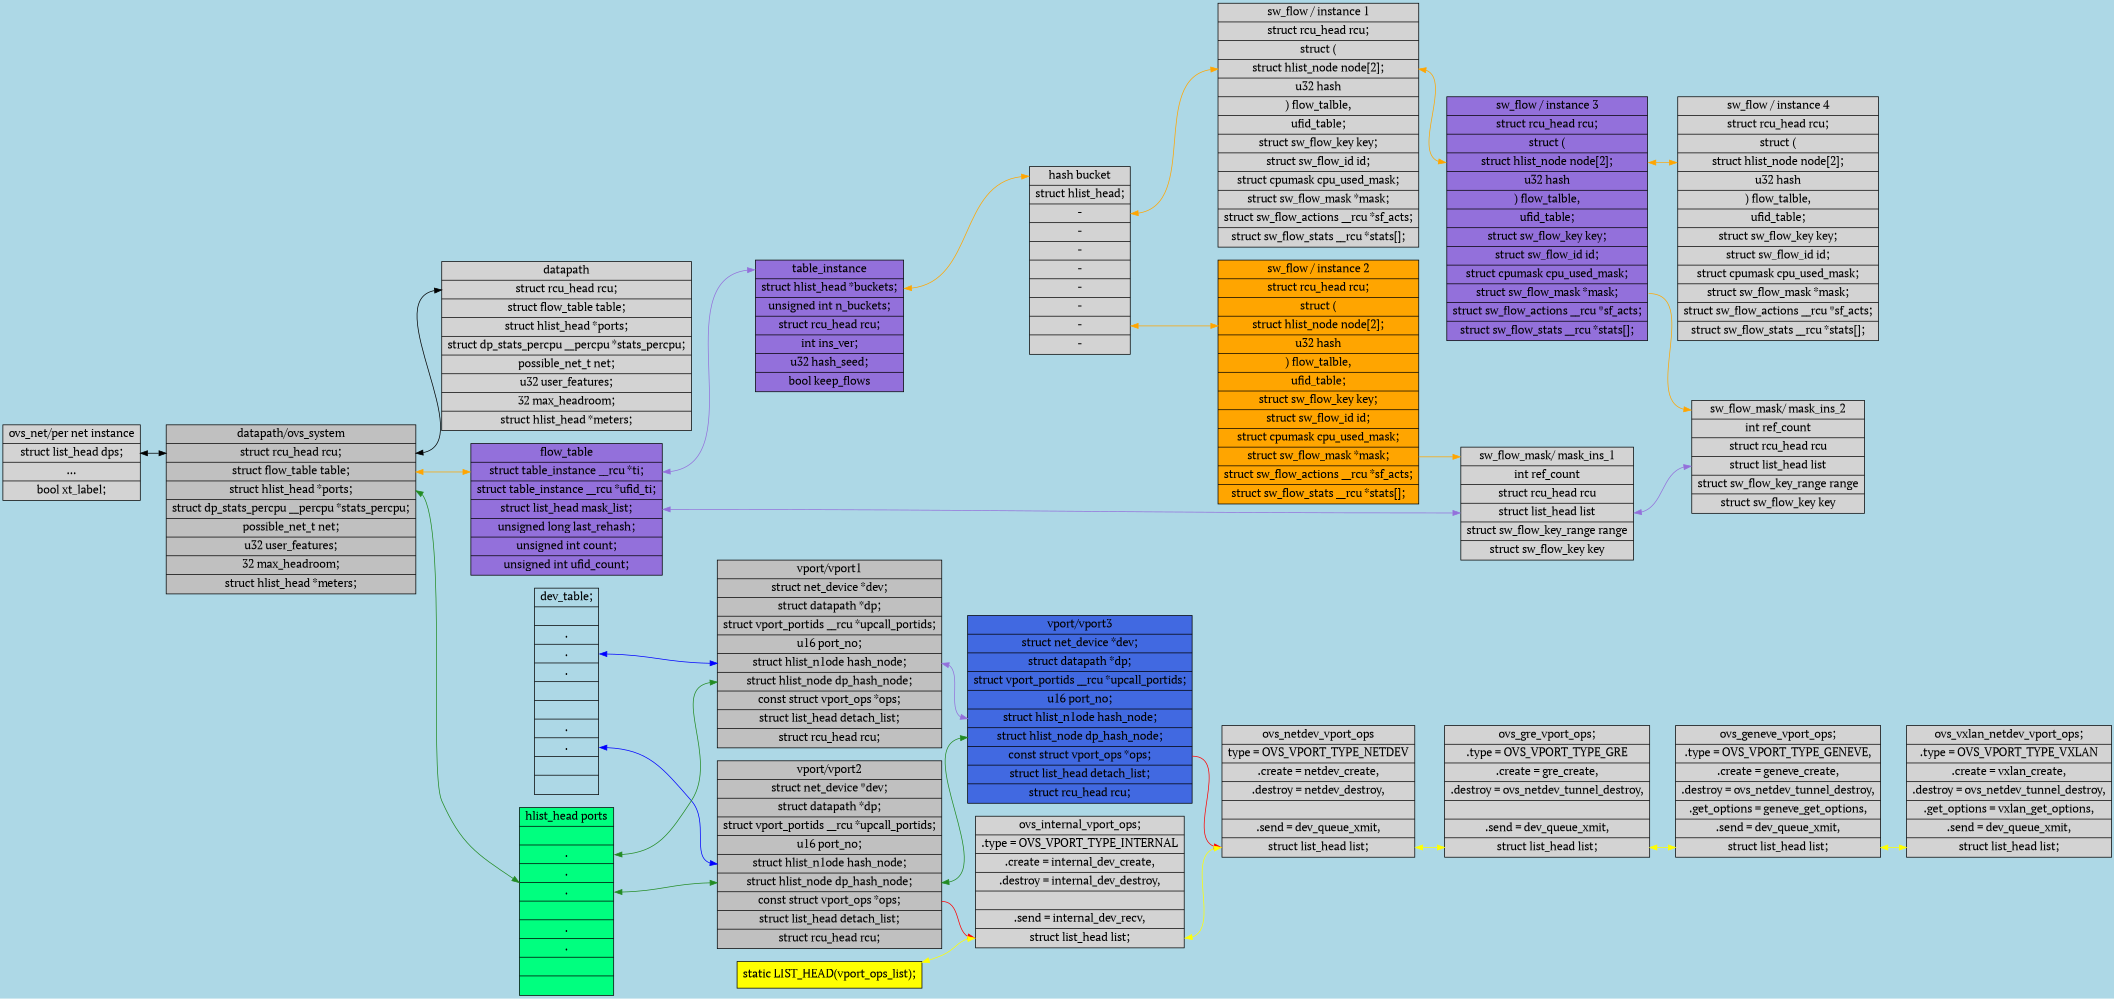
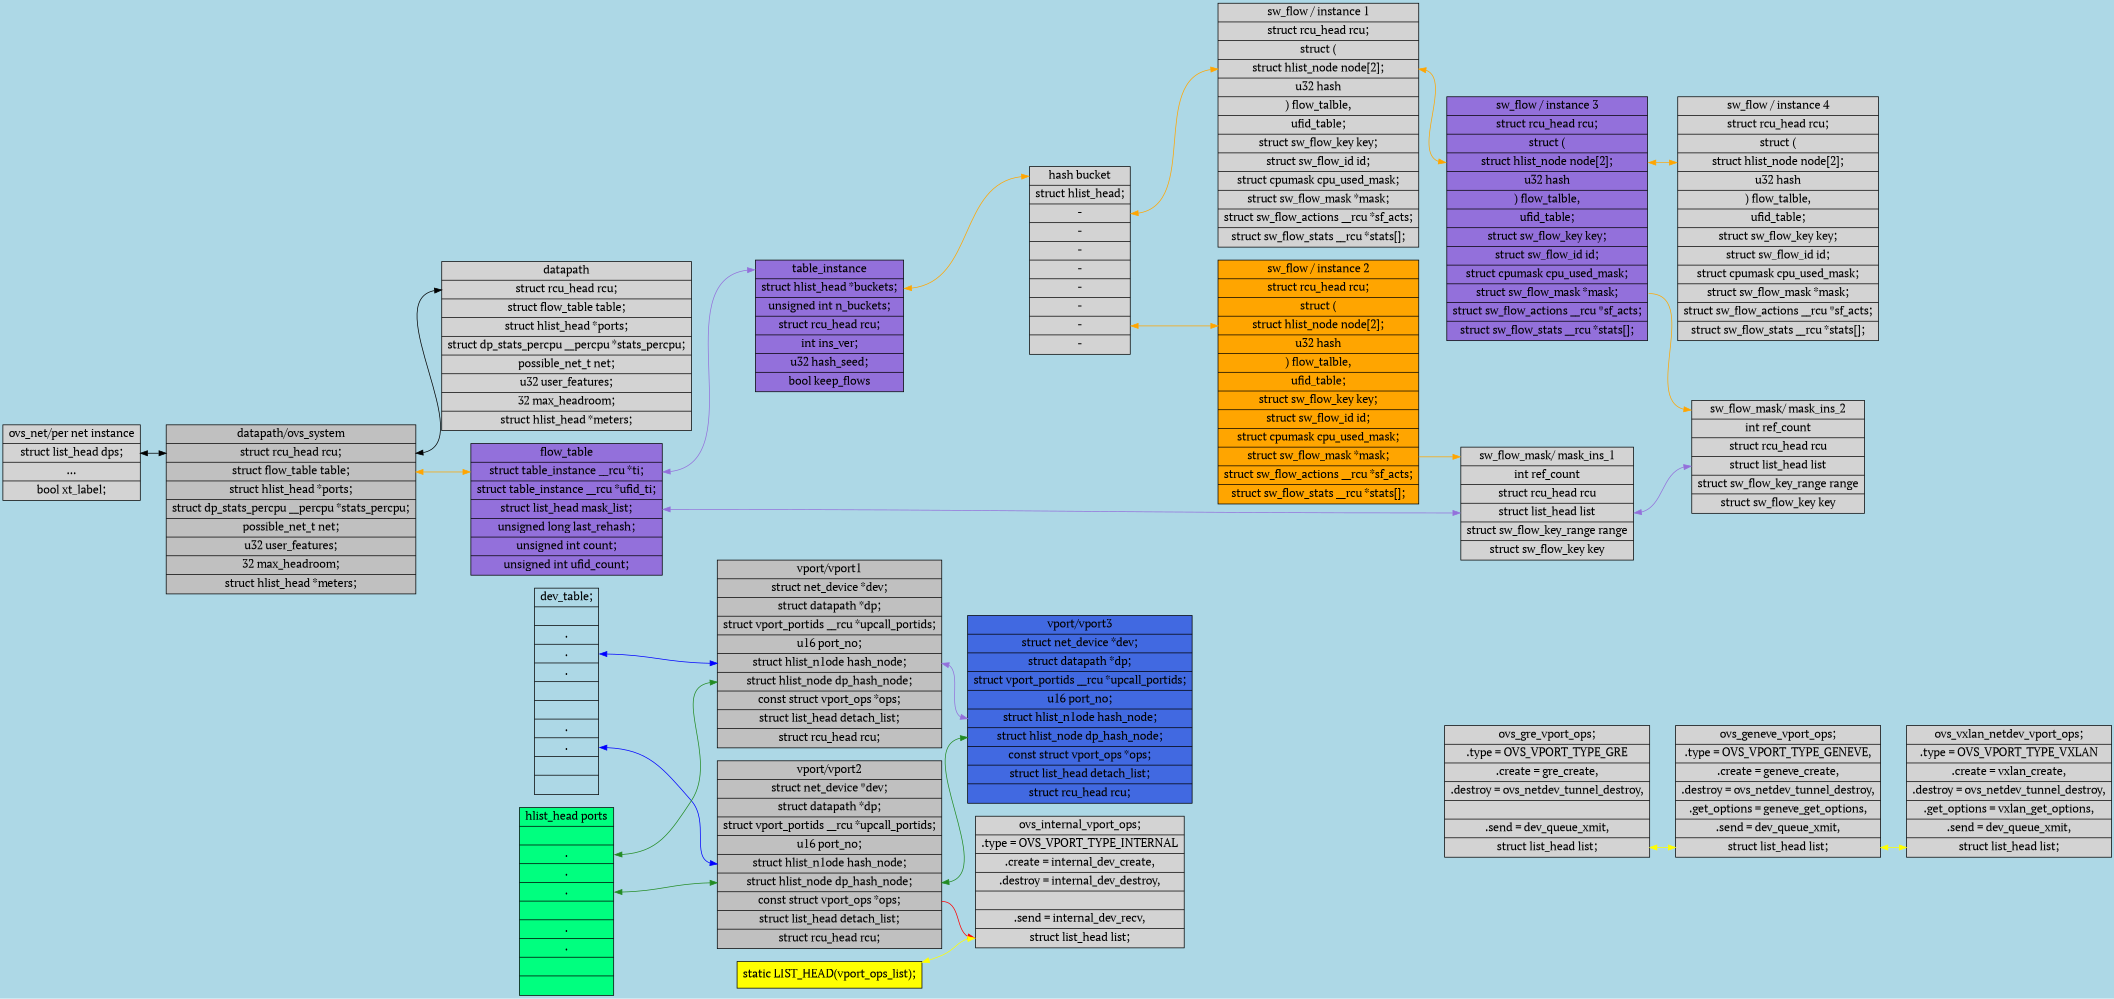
edge "datapath/ovs_system" -- "hlist_head ports": removed
node "ovs_netdev_vport_ops": removed
